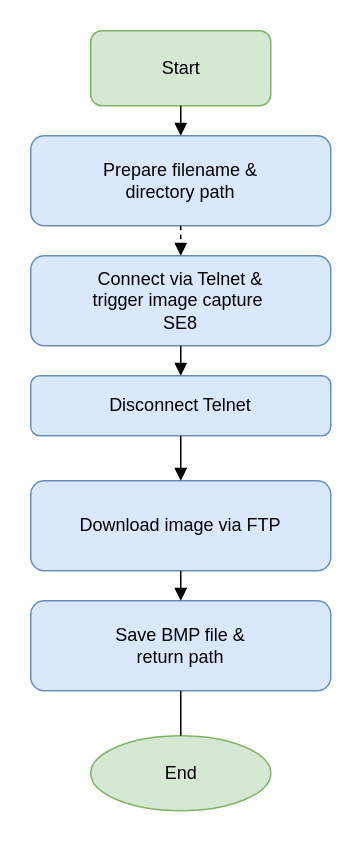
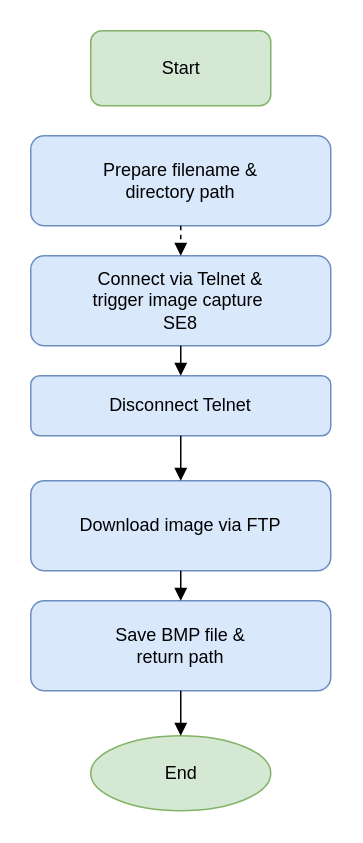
edge "Start" -> "Prepare filename & directory path": removed
edge "Save BMP file & return path" -- "End": arrowhead none -> block
